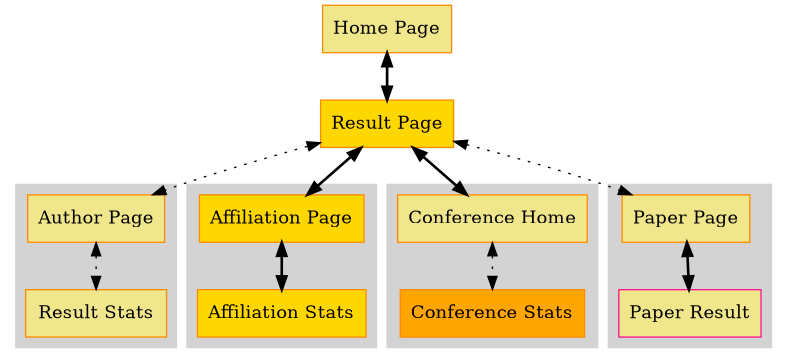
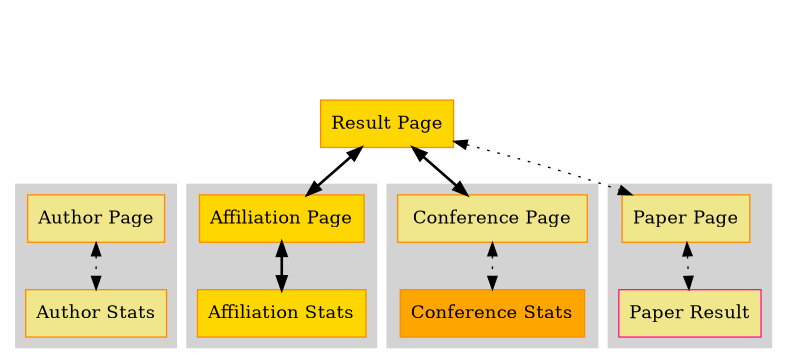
node "Home Page": removed
edge "Result Page" -- "Author Page": removed
node "Conference Home": label "Conference Home" -> "Conference Page"
edge "Paper Page" -- "Paper Result": style bold -> dotted
node "Result Stats": label "Result Stats" -> "Author Stats"
